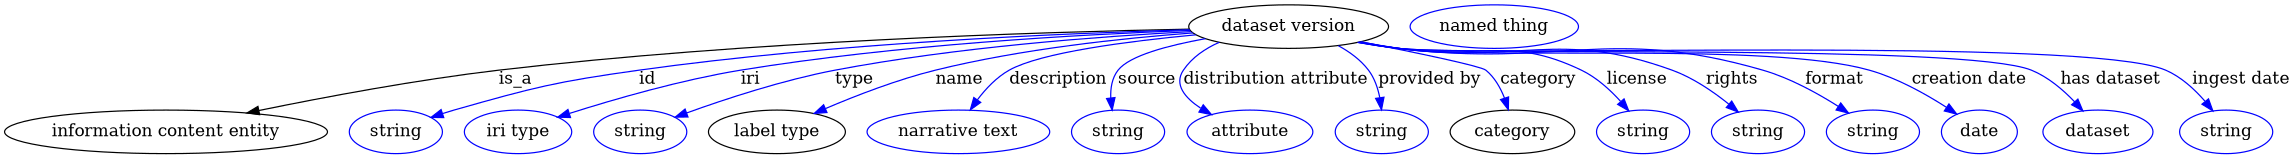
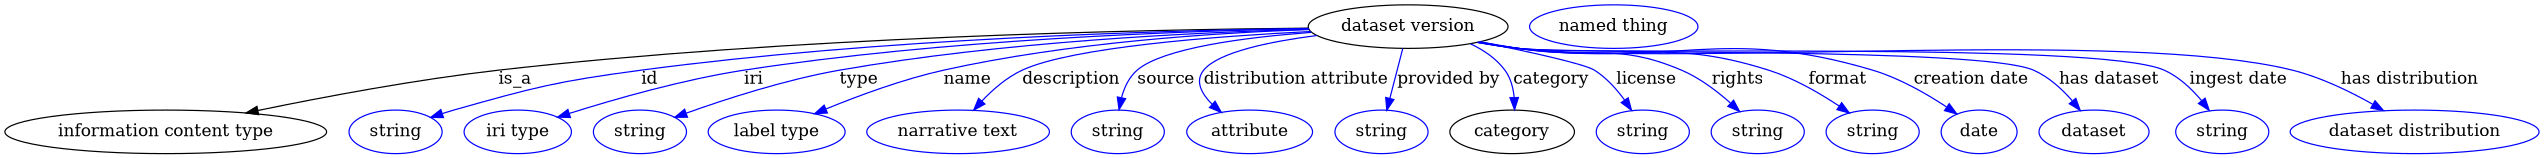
node "information content entity": label "information content entity" -> "information content type"
node "label type": color black -> blue
node "dataset distribution": added
